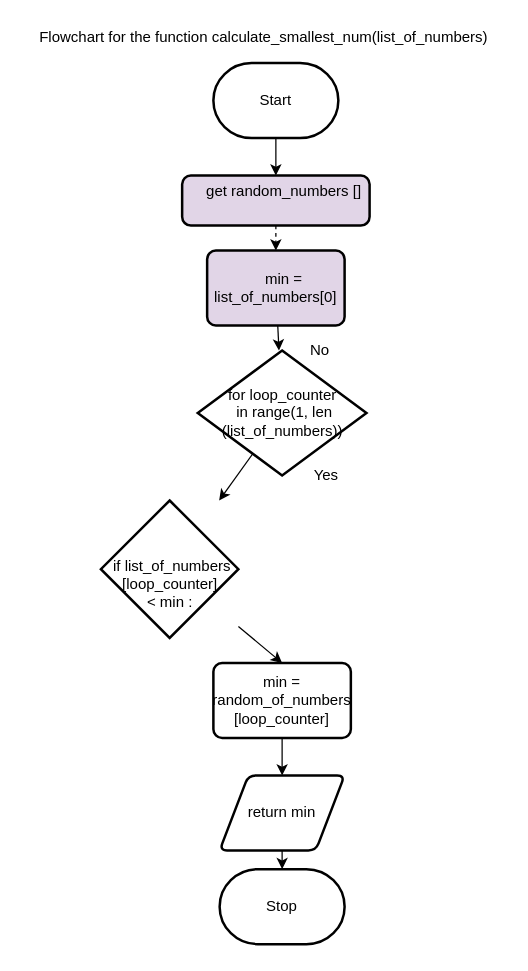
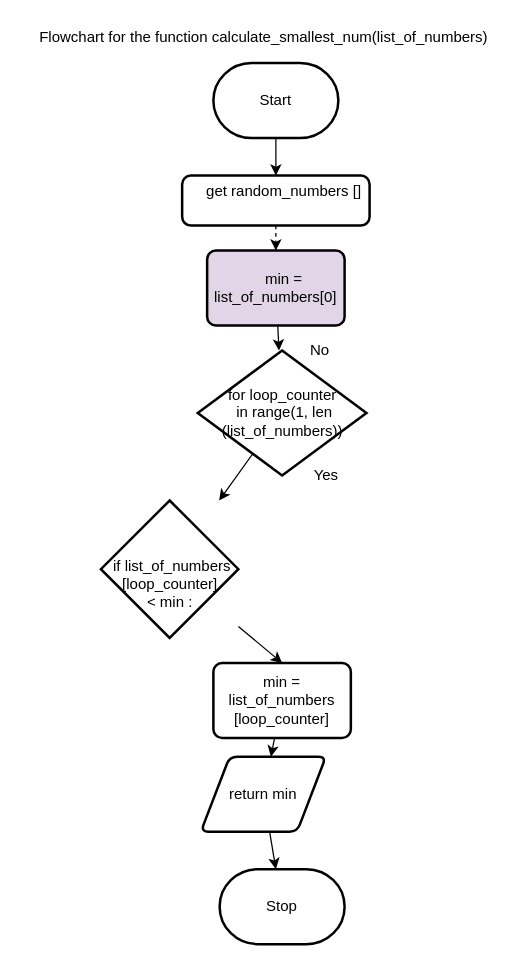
node "get random_numbers []": fillcolor #e1d5e7 -> #ffffff
node "min = random_of_numbers [loop_counter]": label "min = random_of_numbers [loop_counter]" -> "min = list_of_numbers [loop_counter]"
node "return min": moved (282, 813) -> (263, 794)
